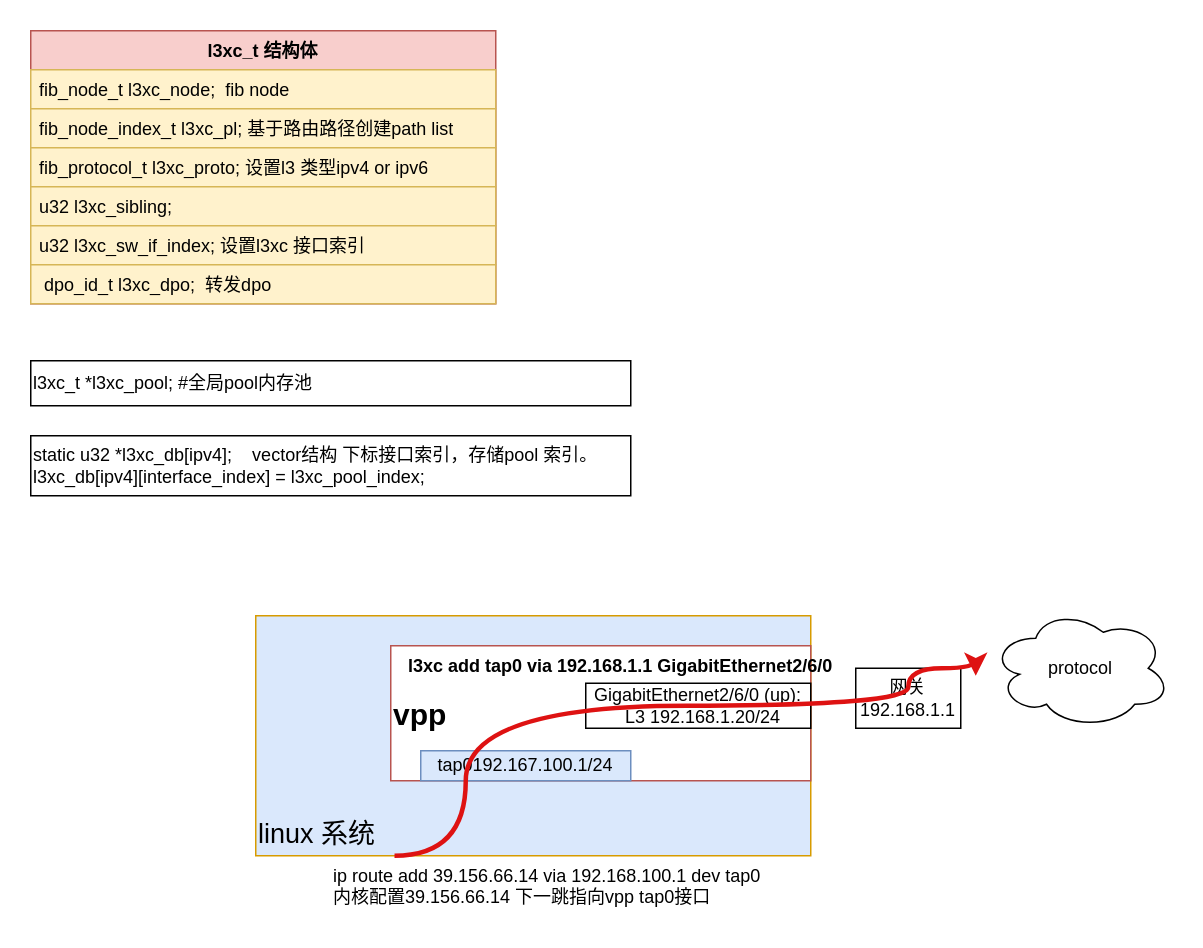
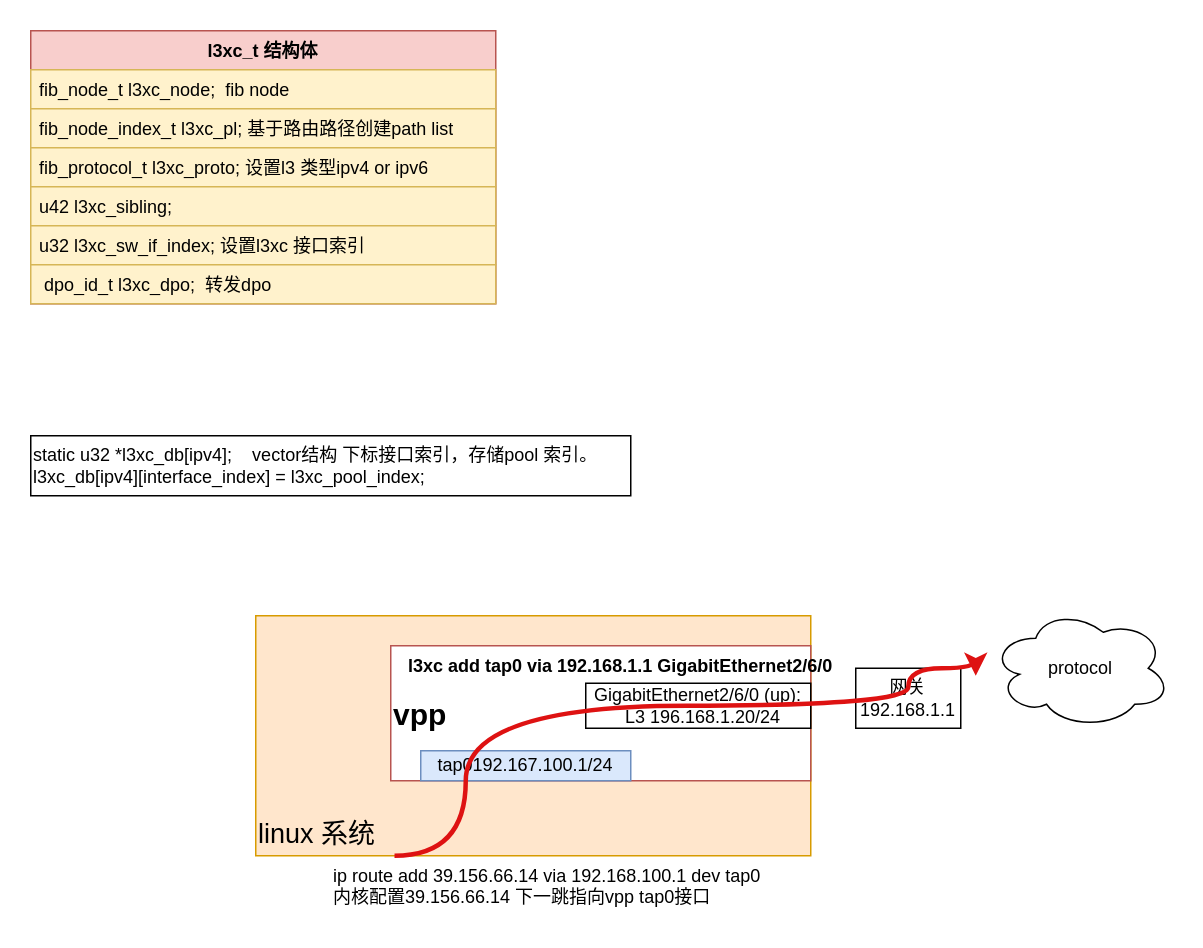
node "u32 l3xc_sibling;": label "u32 l3xc_sibling;" -> "u42 l3xc_sibling;"
node "l3xc_t *l3xc_pool; #全局pool内存池": removed
node "GigabitEthernet2/6/0 (up): L3 192.168.1.20/24": label "GigabitEthernet2/6/0 (up): L3 192.168.1.20/24" -> "GigabitEthernet2/6/0 (up): L3 196.168.1.20/24"
node "linux 系统": fillcolor #dae8fc -> #ffe6cc
